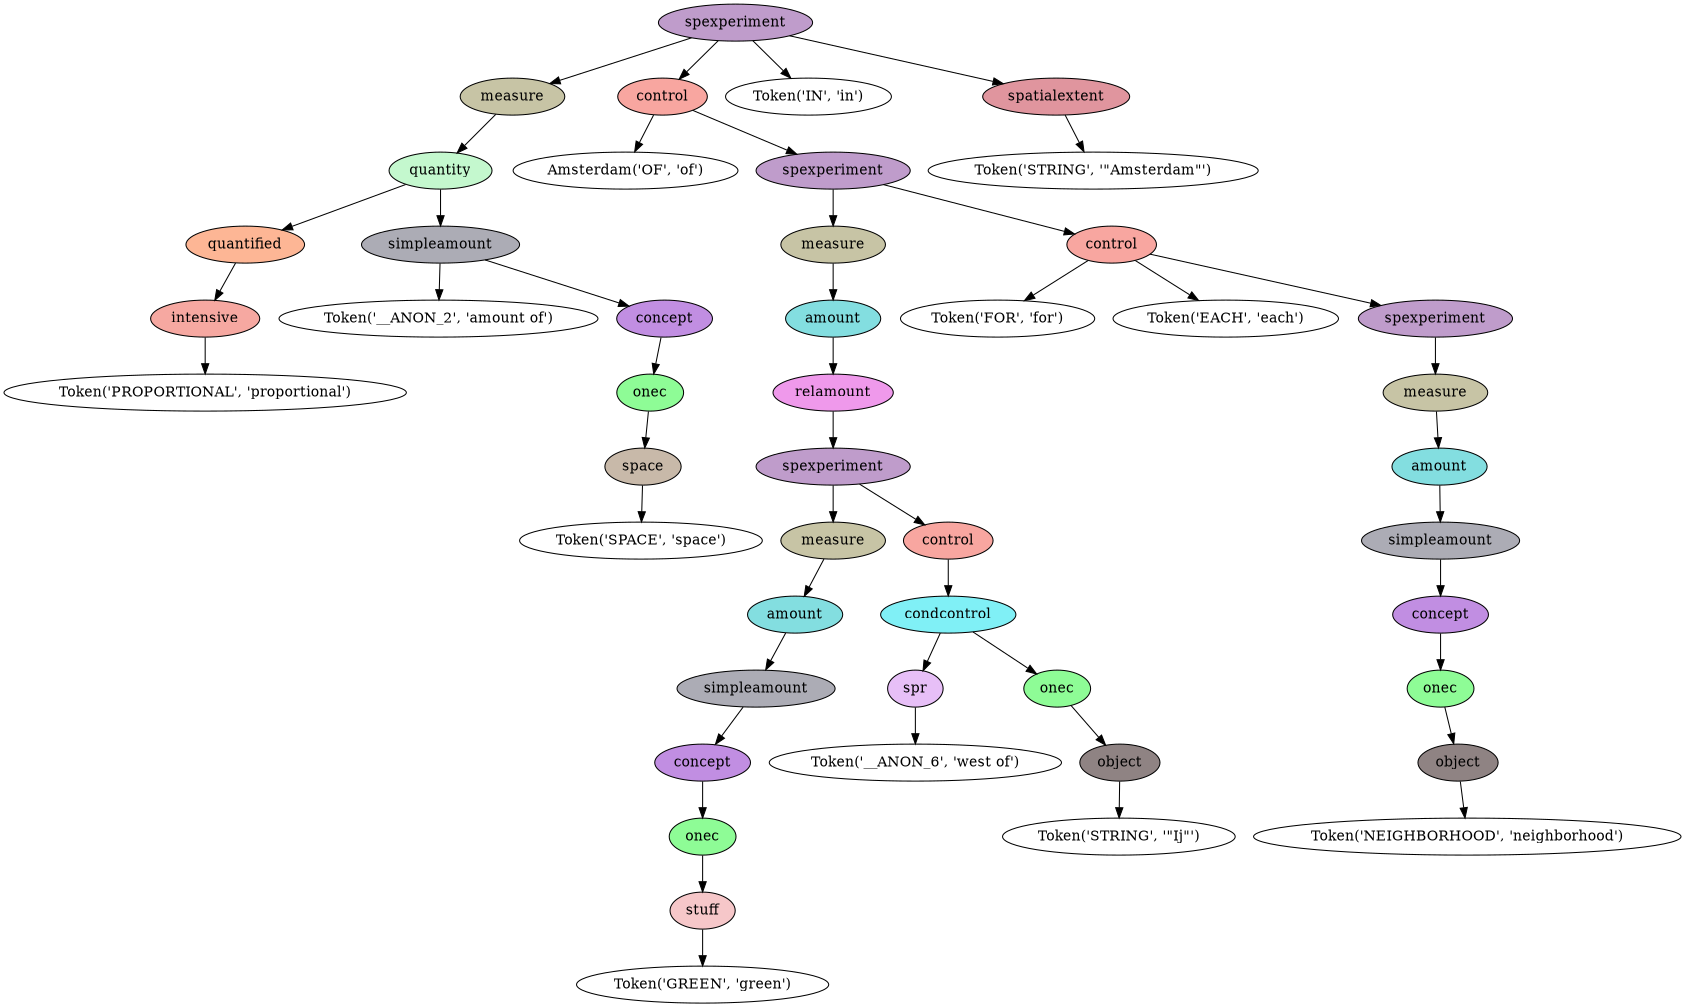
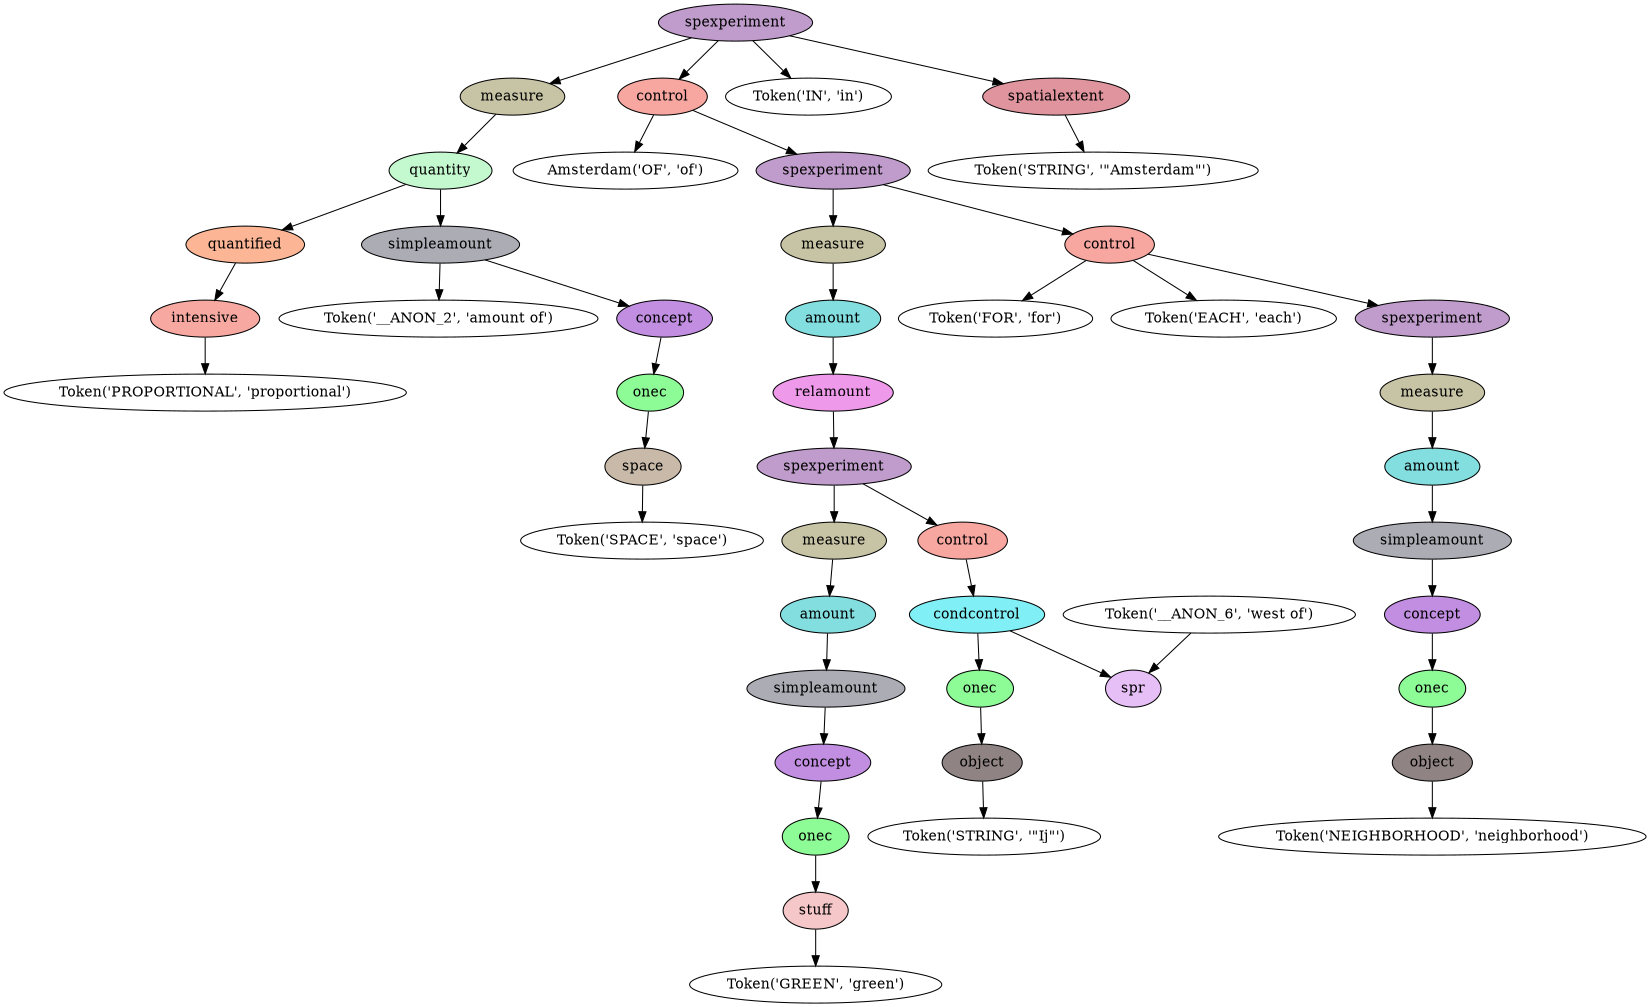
edge "spr" -> "Token('__ANON_6', 'west of')": reversed
